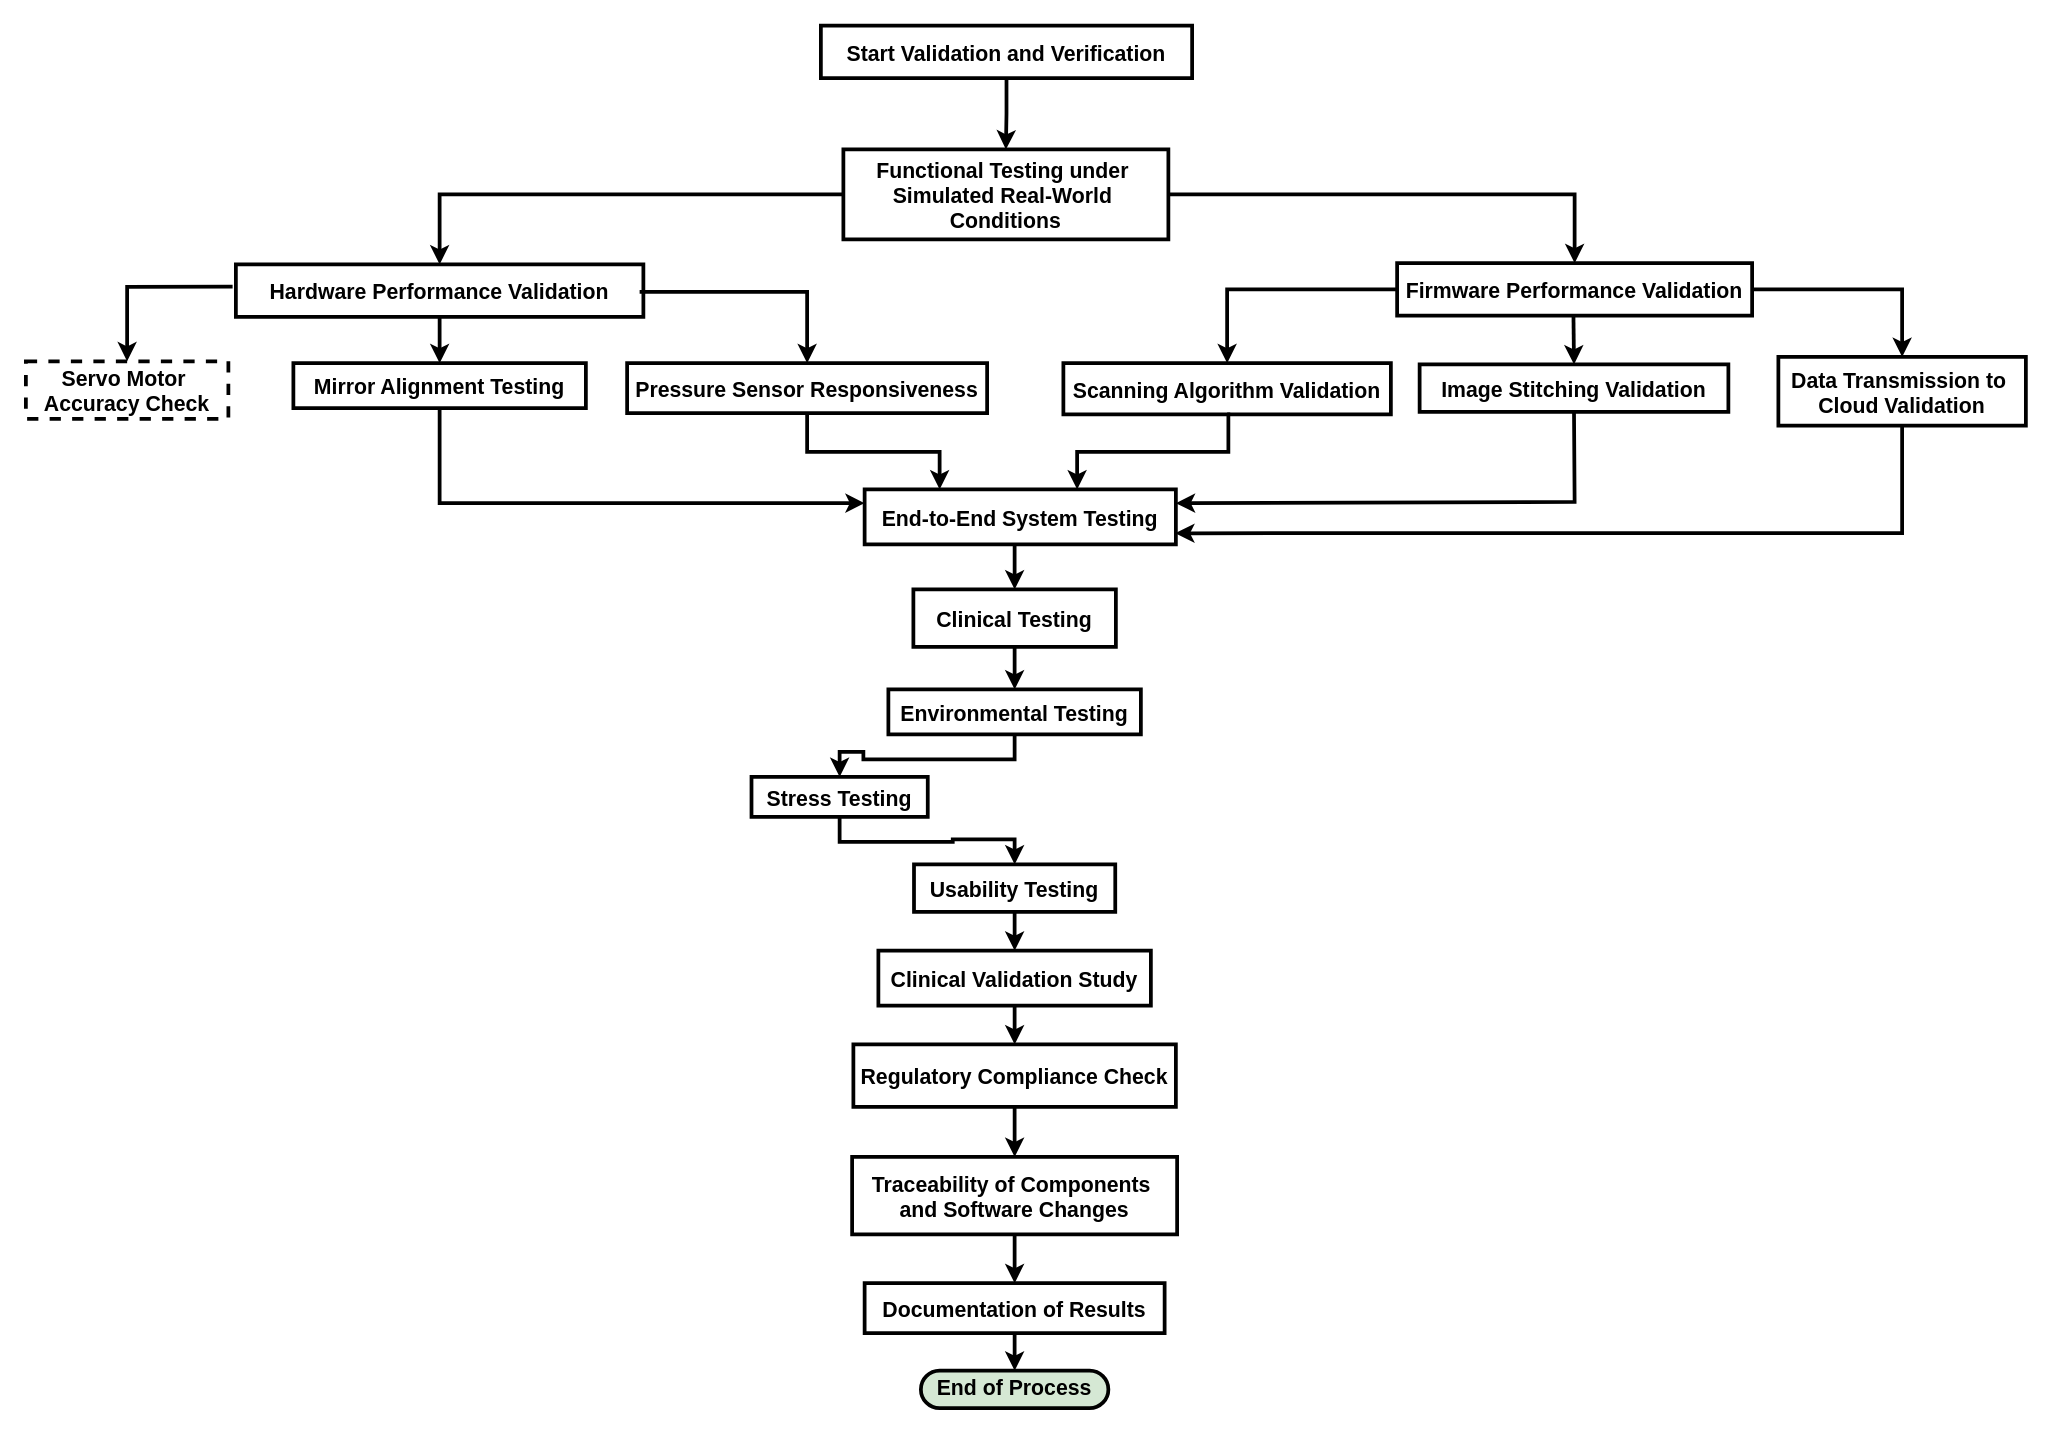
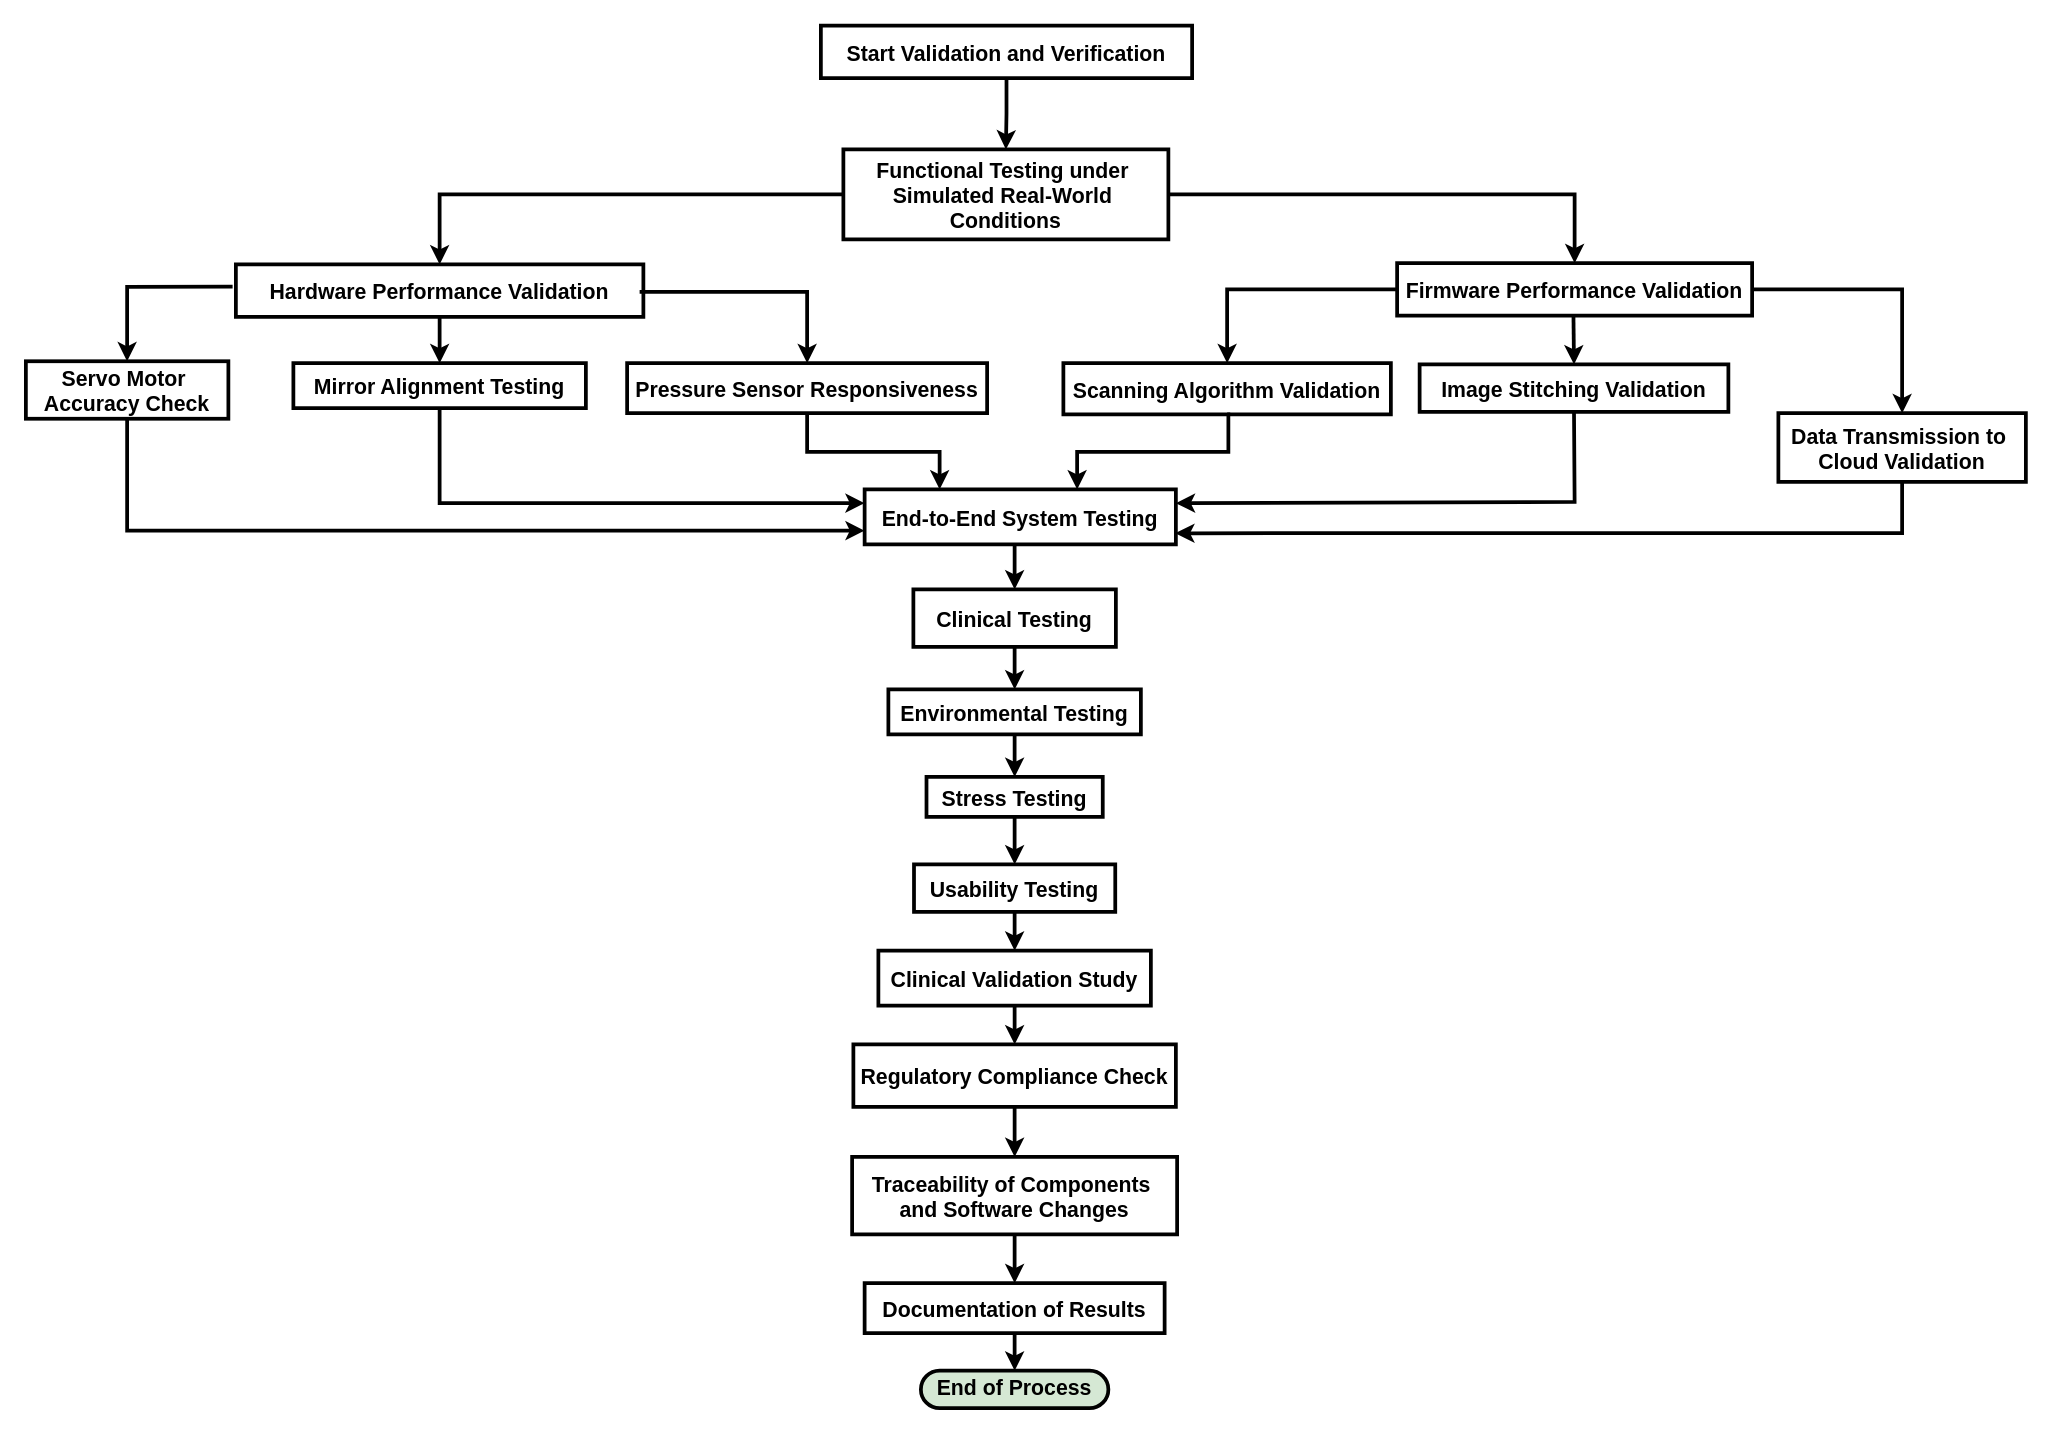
node "Servo Motor Accuracy Check": style dashed -> solid
node "Data Transmission to Cloud Validation": moved (1902, 391) -> (1902, 448)
edge "Servo Motor Accuracy Check" -> "End-to-End System Testing": added
node "Stress Testing": moved (839, 797) -> (1014, 797)
